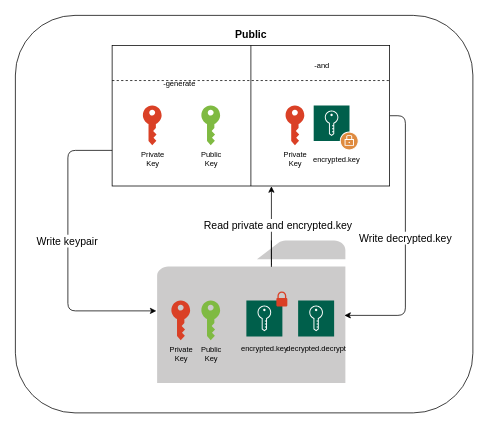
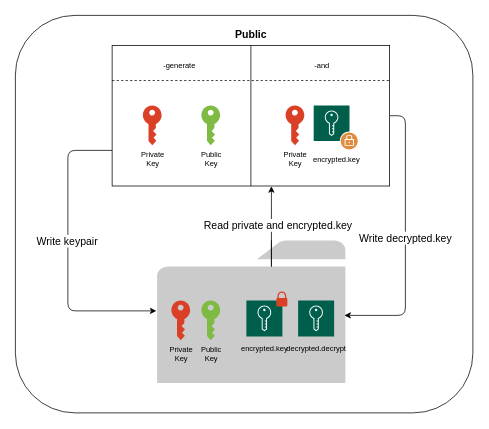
node "-generate": moved (180, 83) -> (180, 64)
